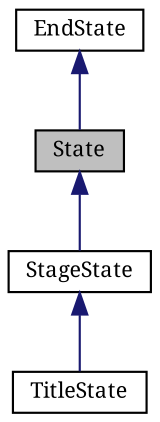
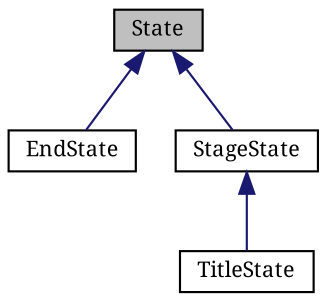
edge "State" -> "EndState": reversed
